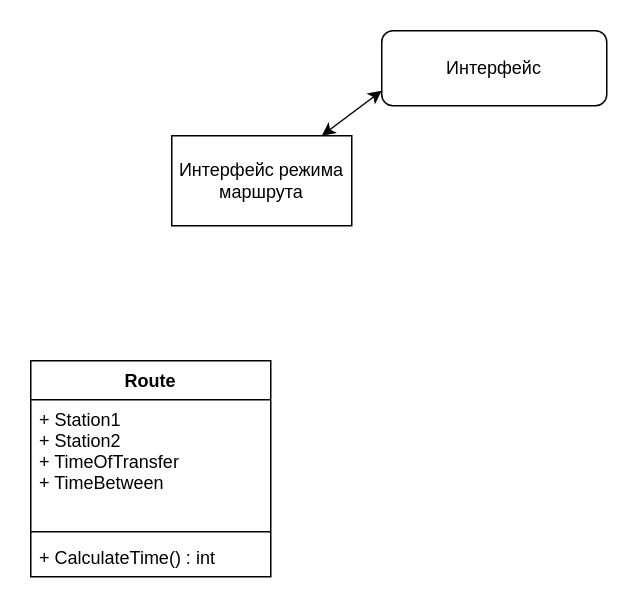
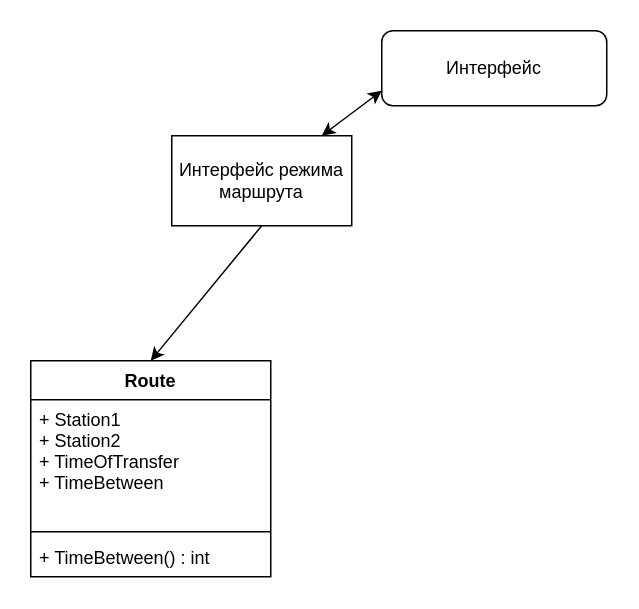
edge "Интерфейс режима маршрута" -> "Route": added
node "+ CalculateTime() : int": label "+ CalculateTime() : int" -> "+ TimeBetween() : int"
